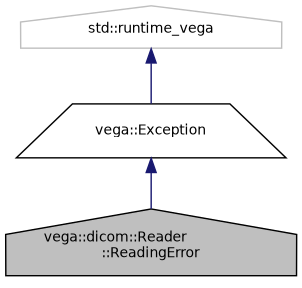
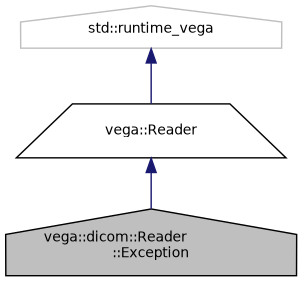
node "vega::Exception": label "vega::Exception" -> "vega::Reader"
node "vega::dicom::Reader ::ReadingError": label "vega::dicom::Reader ::ReadingError" -> "vega::dicom::Reader ::Exception"
